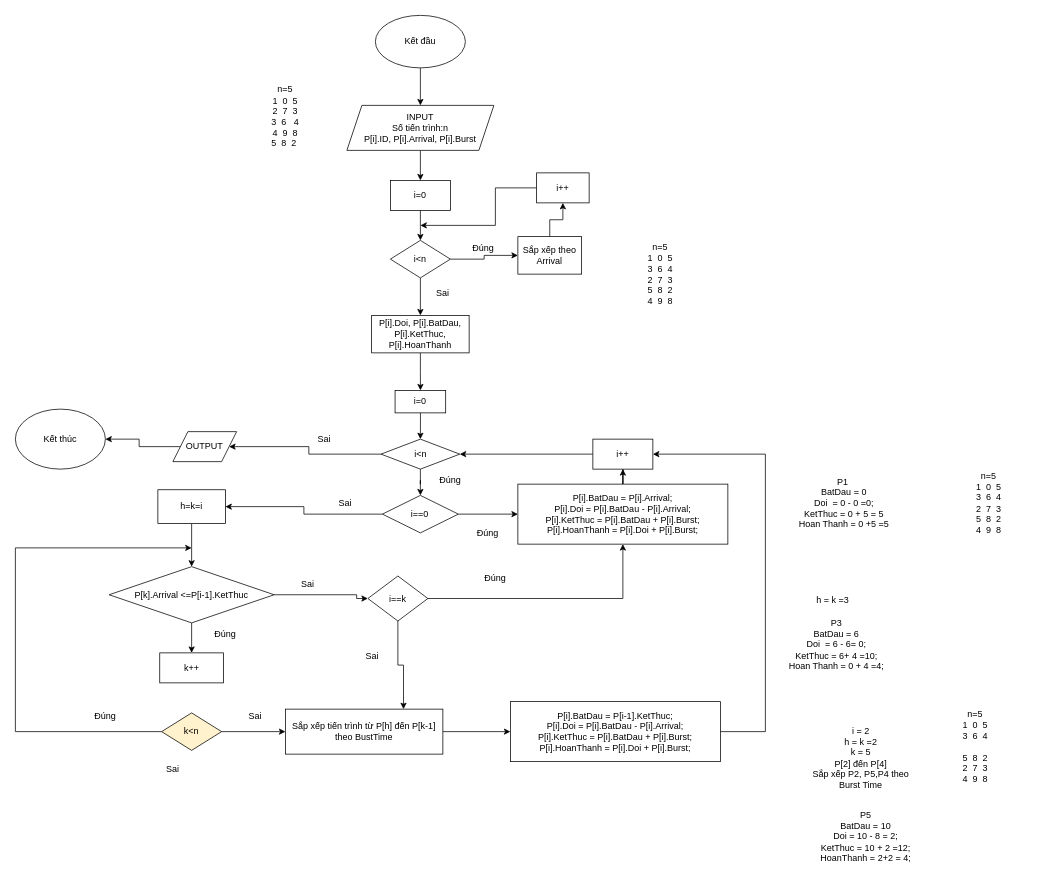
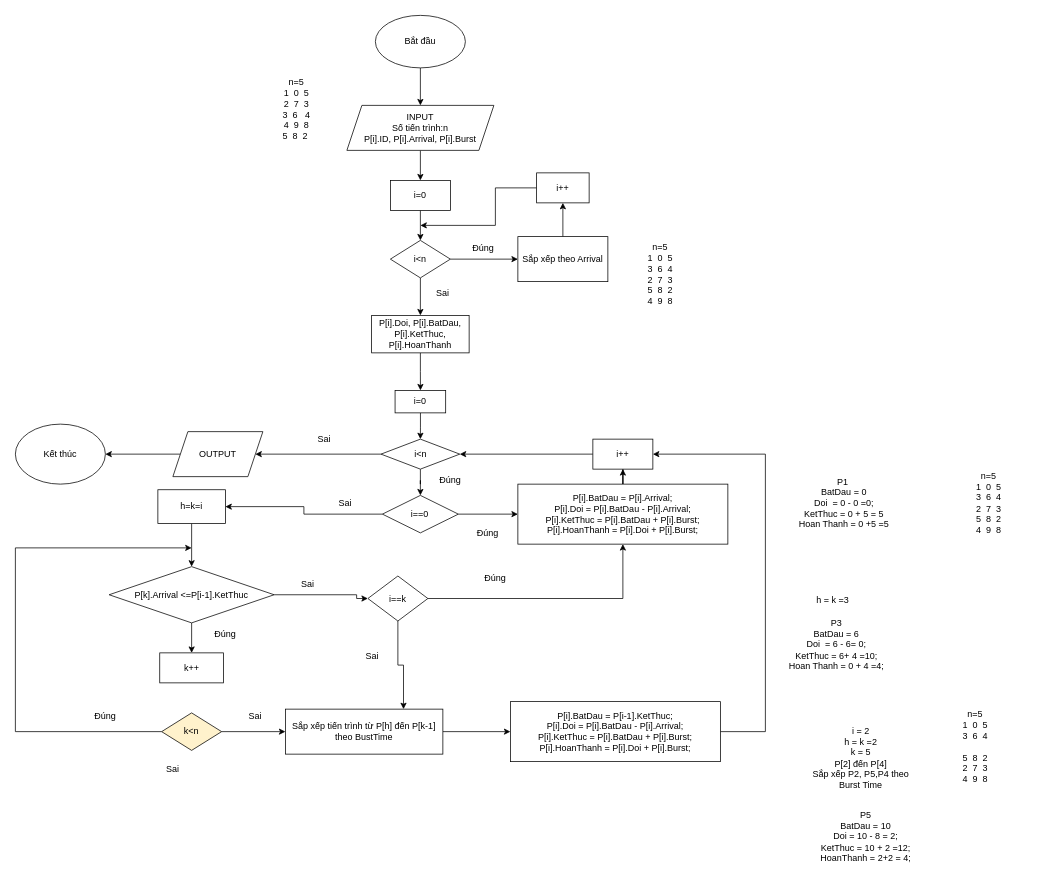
node "Kết đầu": label "Kết đầu" -> "Bắt đầu"
node "n=5 1 0 5 2 7 3 3 6 4 4 9 8 5 8 2": moved (285, 117) -> (297, 109)
node "Sắp xếp theo Arrival": size 64x38 -> 90x45
node "Kết thúc": moved (60, 439) -> (60, 454)
node "OUTPUT": size 64x30 -> 90x45
